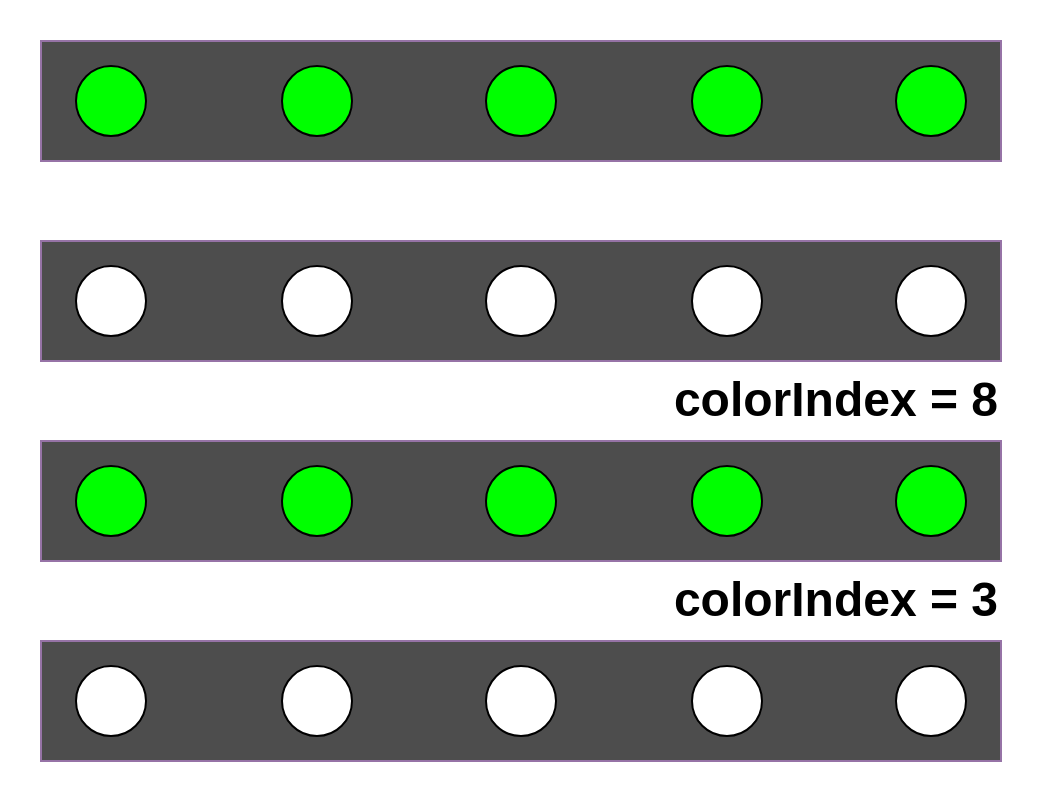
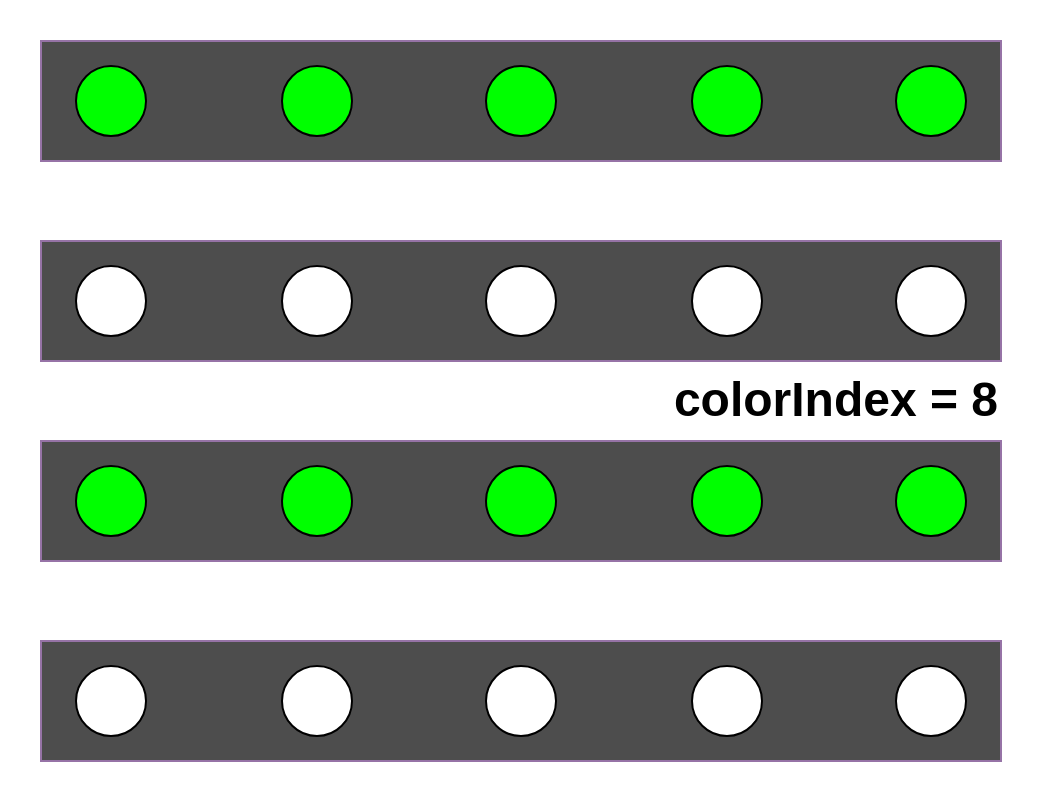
node "colorIndex = 3": removed
